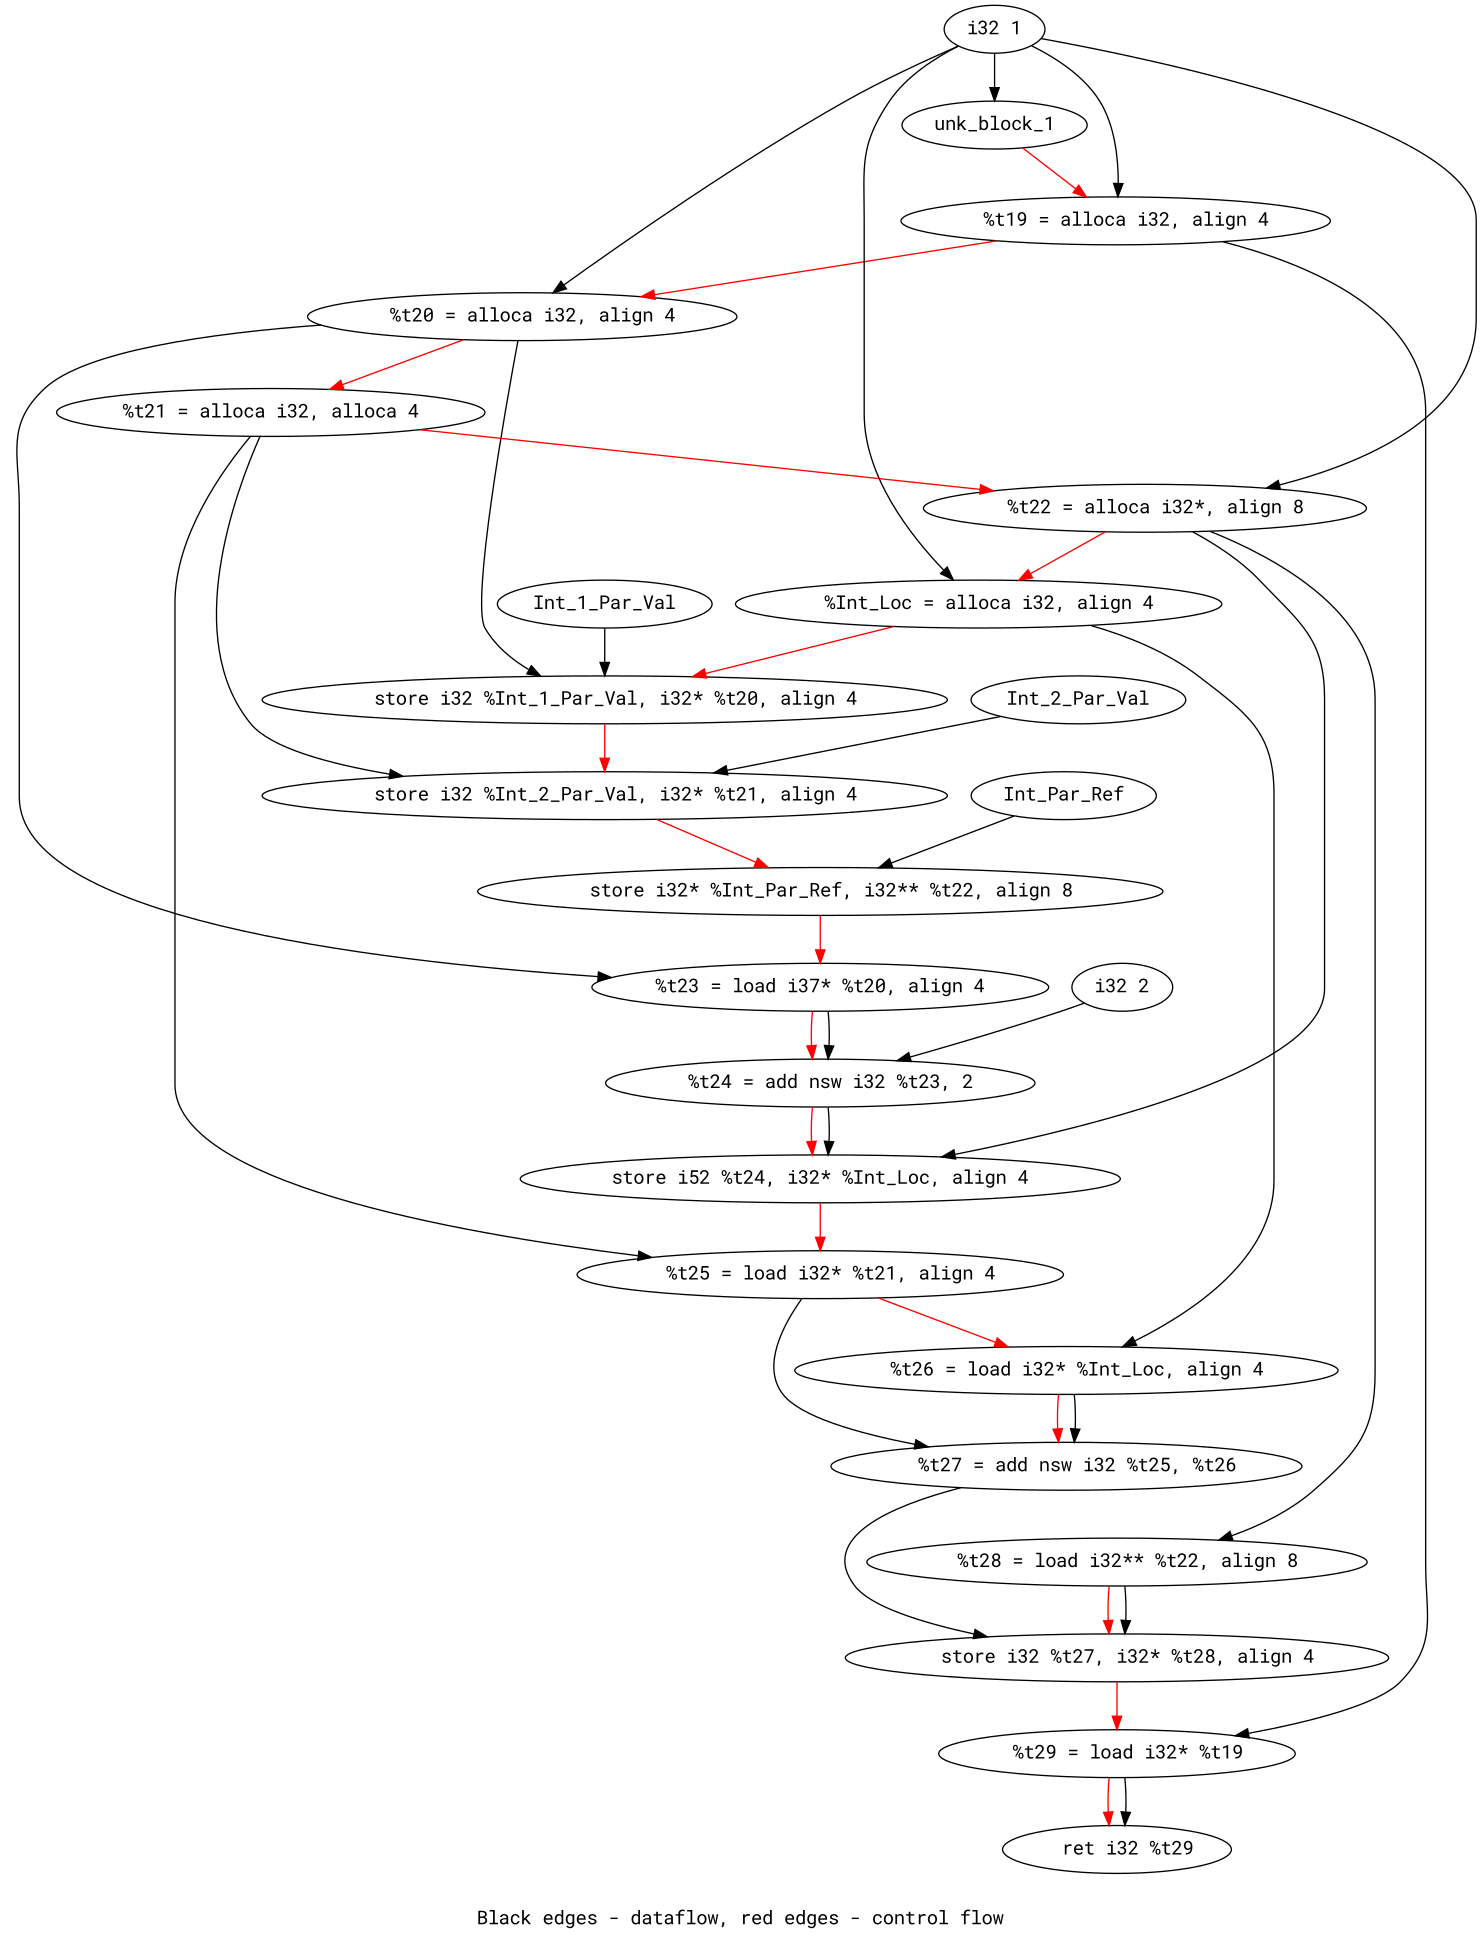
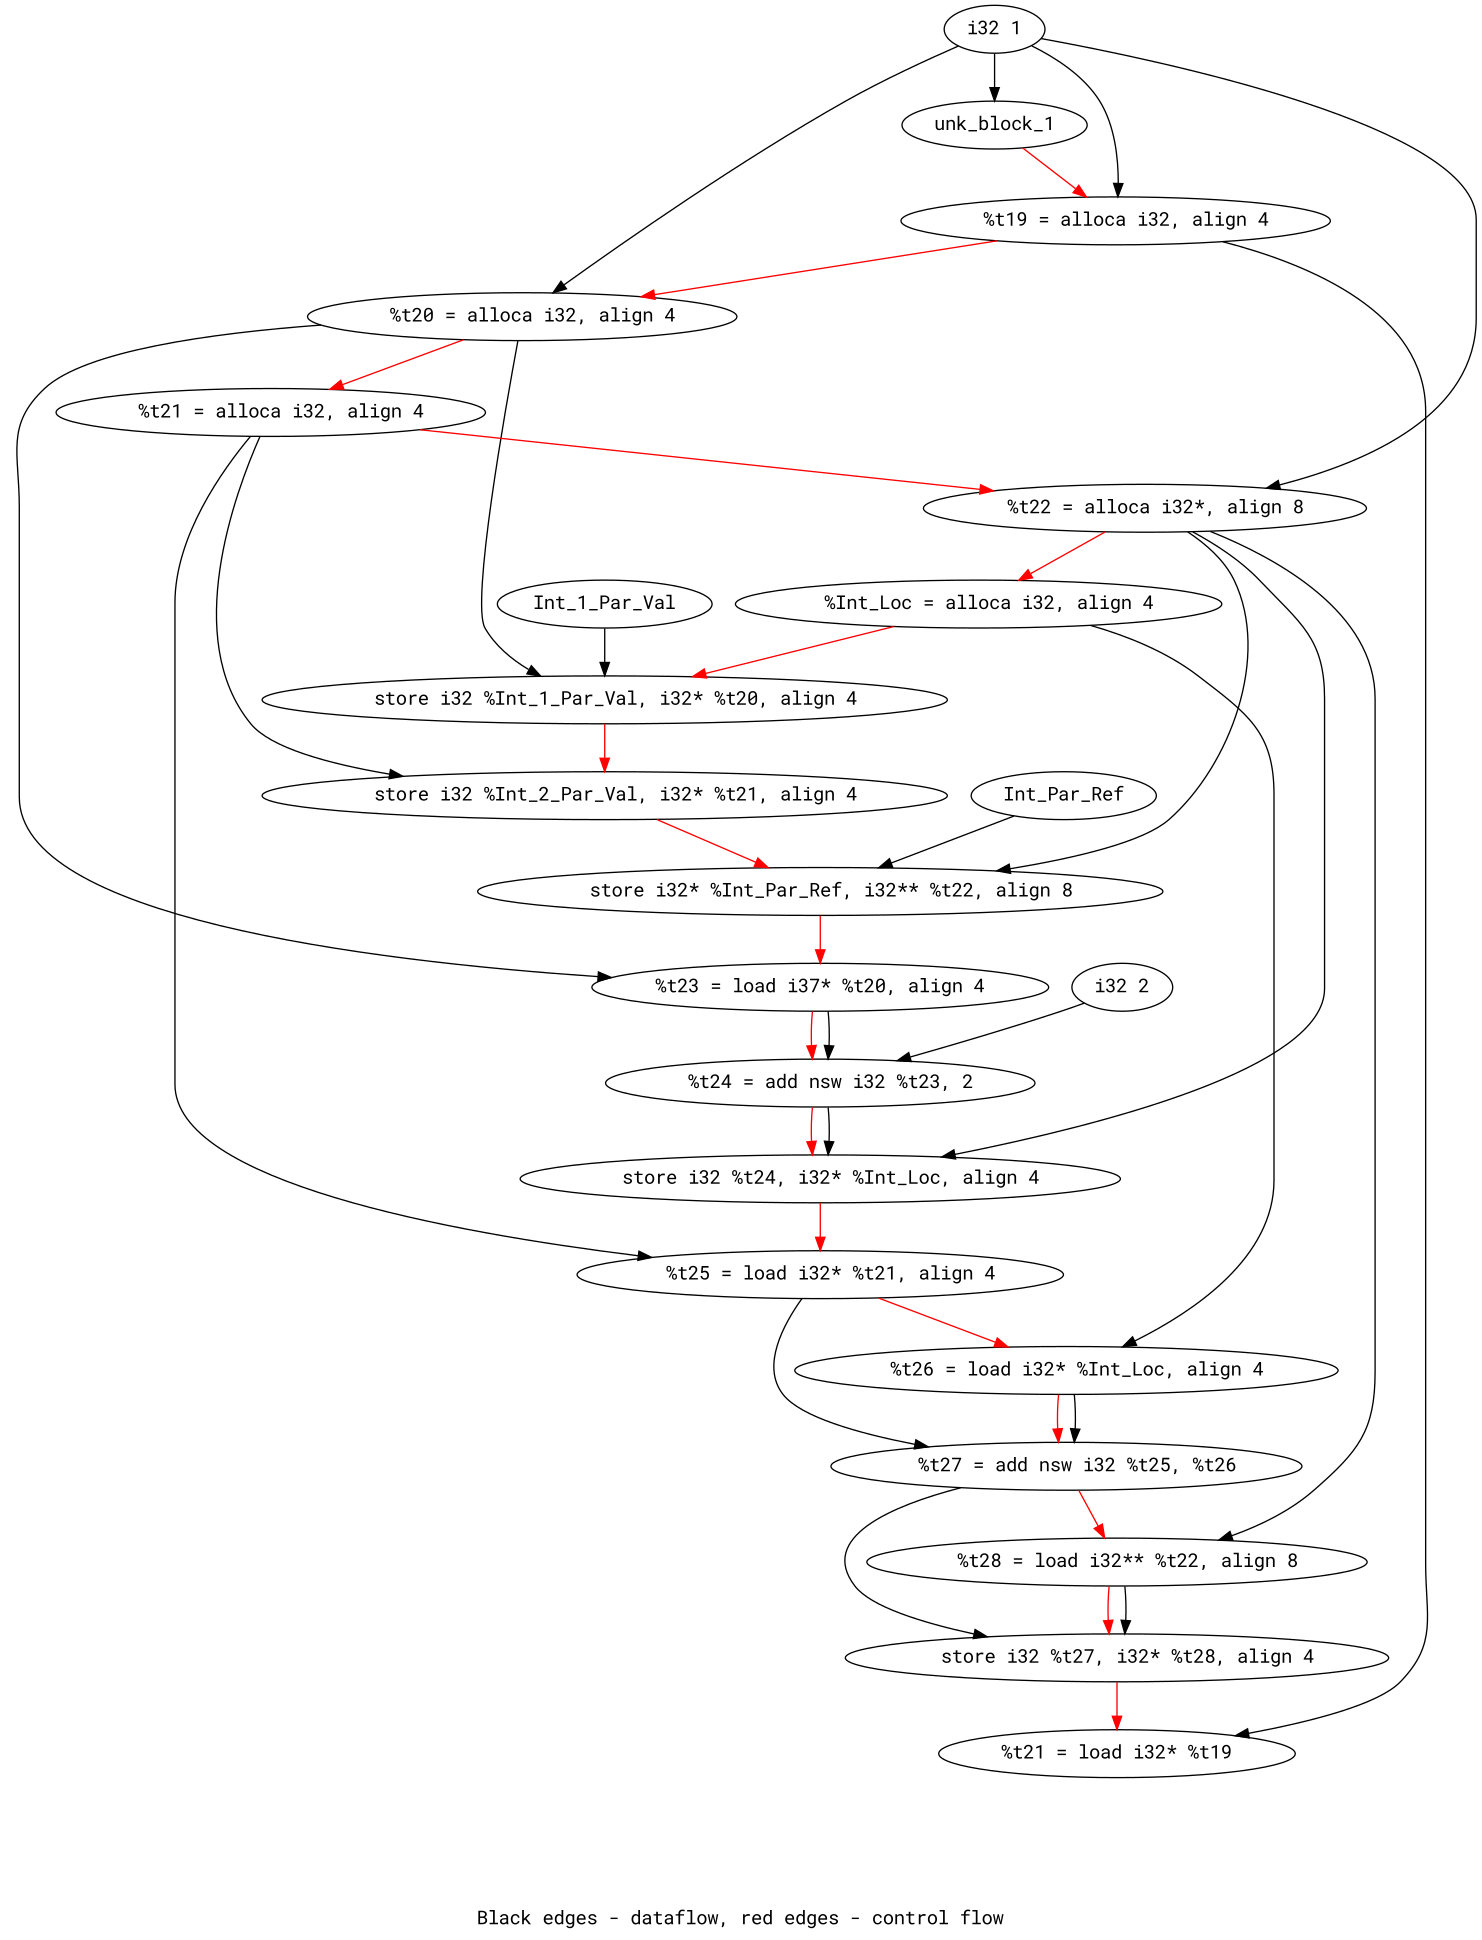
edge "i32 1" -> "%Int_Loc = alloca i32, align 4": removed
node "%t21 = alloca i32, alloca 4": label "%t21 = alloca i32, alloca 4" -> "%t21 = alloca i32, align 4"
node "Int_2_Par_Val": removed
edge "%t22 = alloca i32*, align 8" -> "store i32* %Int_Par_Ref, i32** %t22, align 8": added
node "store i52 %t24, i32* %Int_Loc, align 4": label "store i52 %t24, i32* %Int_Loc, align 4" -> "store i32 %t24, i32* %Int_Loc, align 4"
edge "%t27 = add nsw i32 %t25, %t26" -> "%t28 = load i32** %t22, align 8": added
node "%t29 = load i32* %t19": label "%t29 = load i32* %t19" -> "%t21 = load i32* %t19"
node "ret i32 %t29": removed
